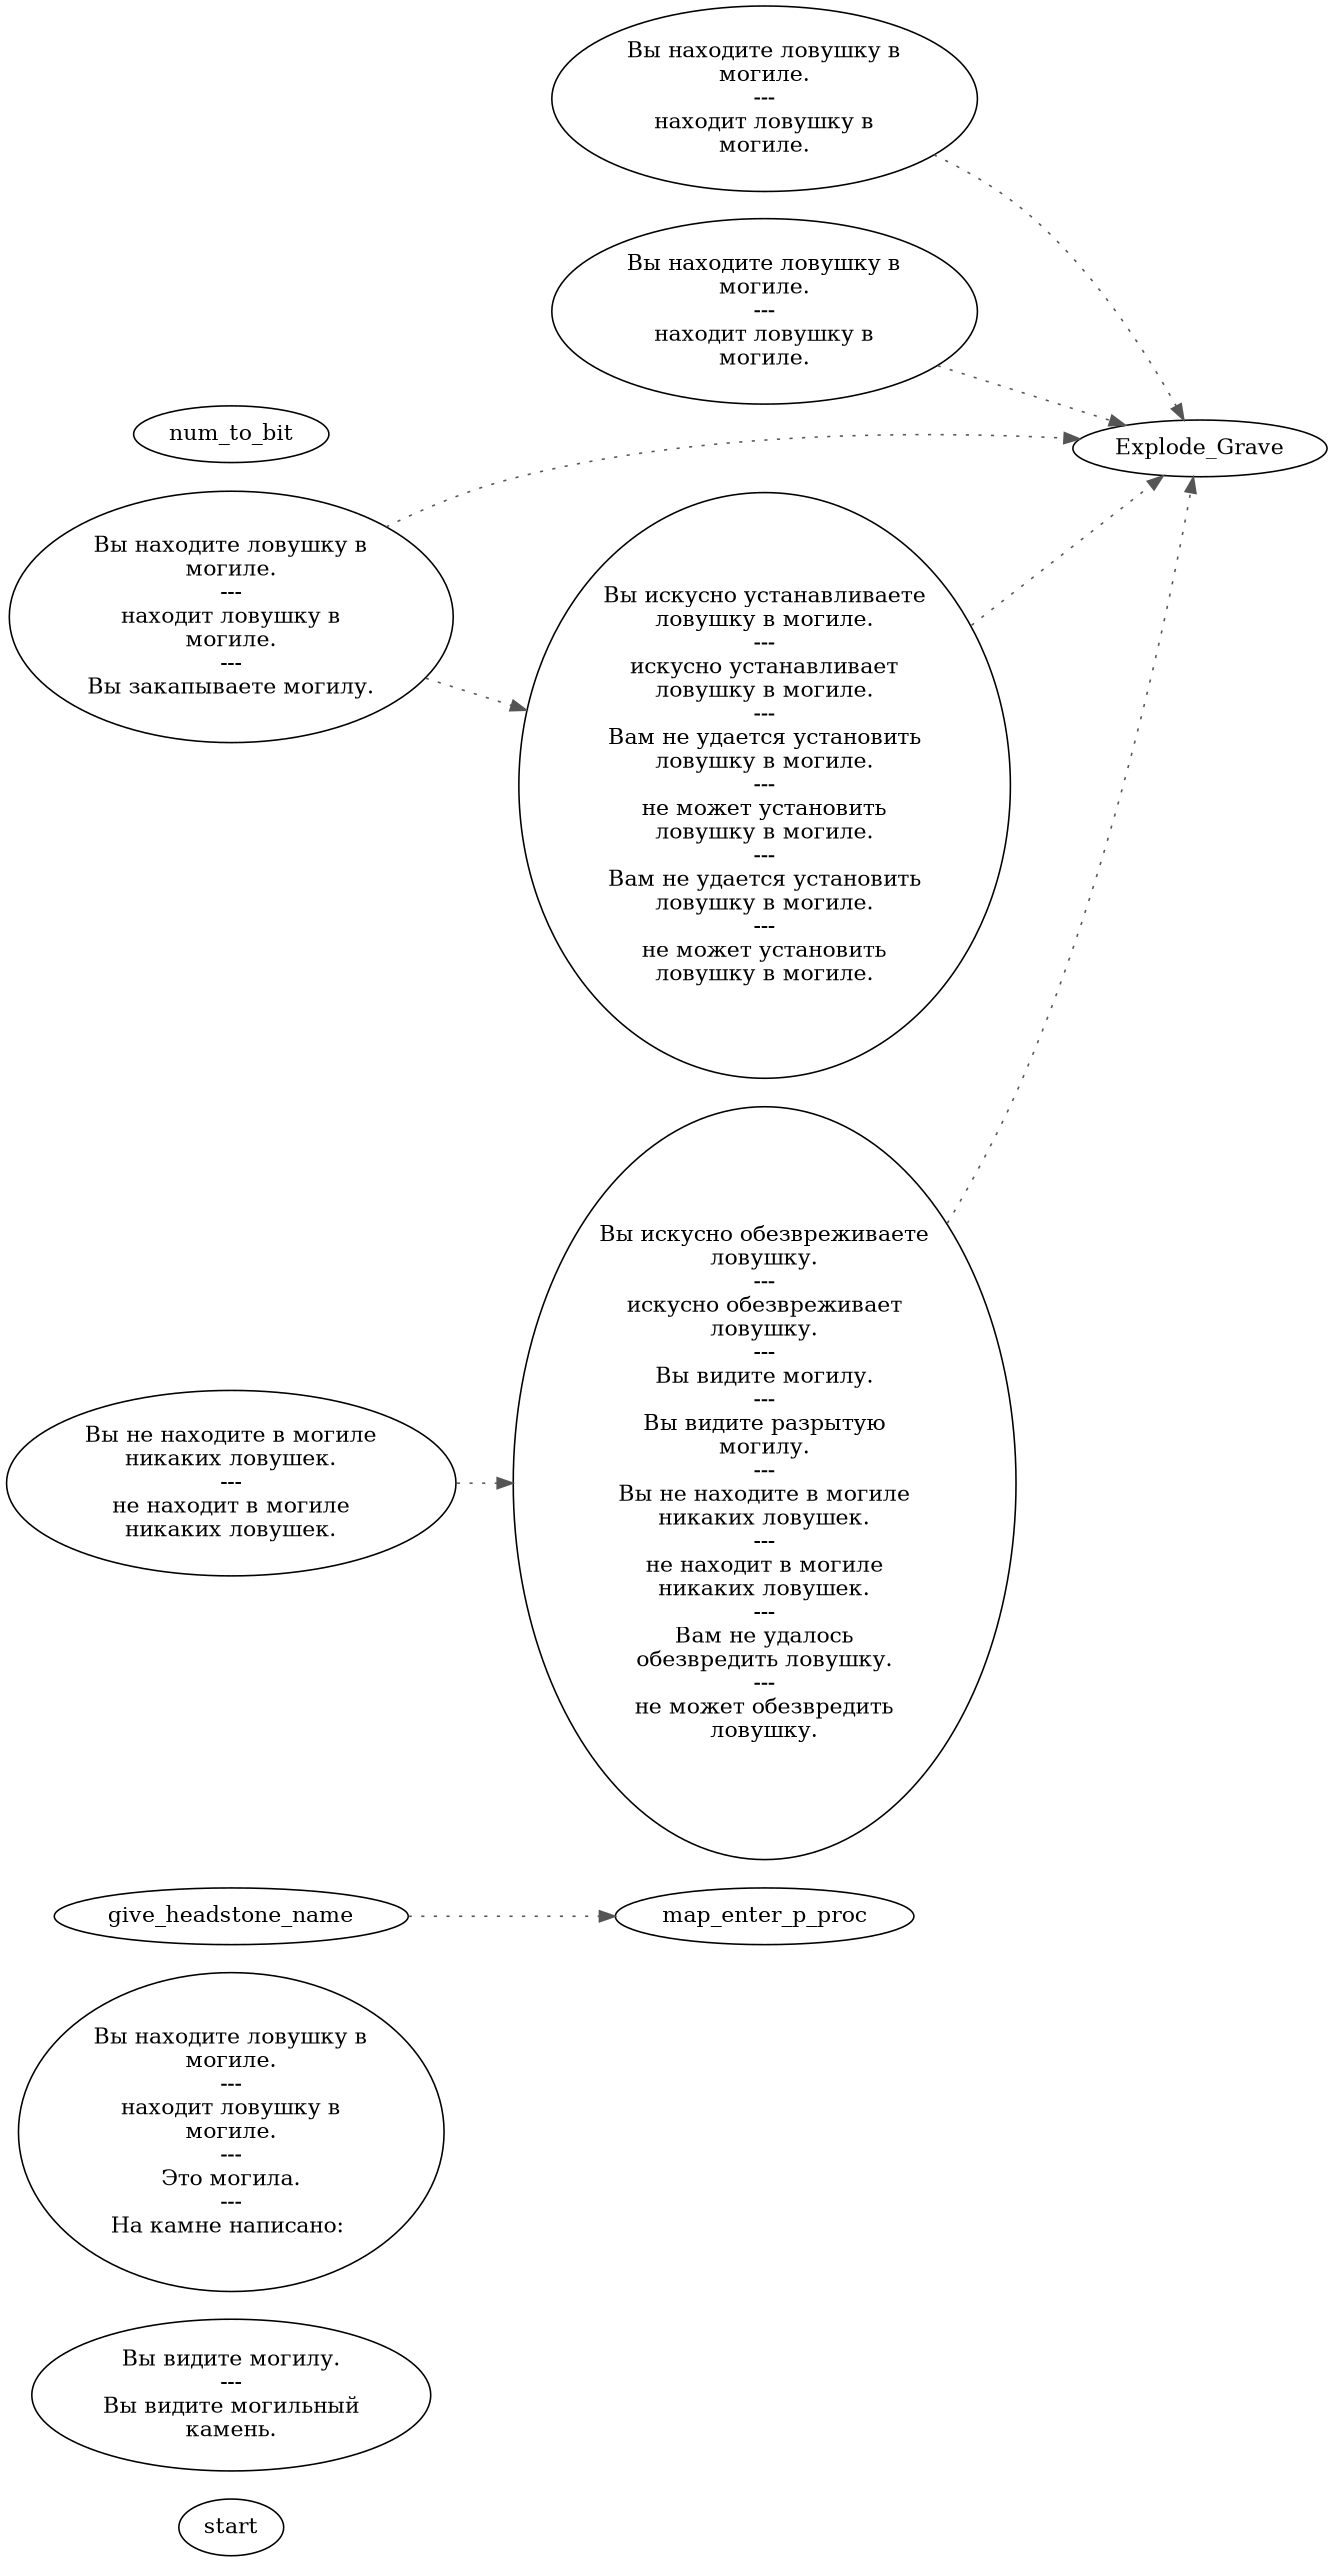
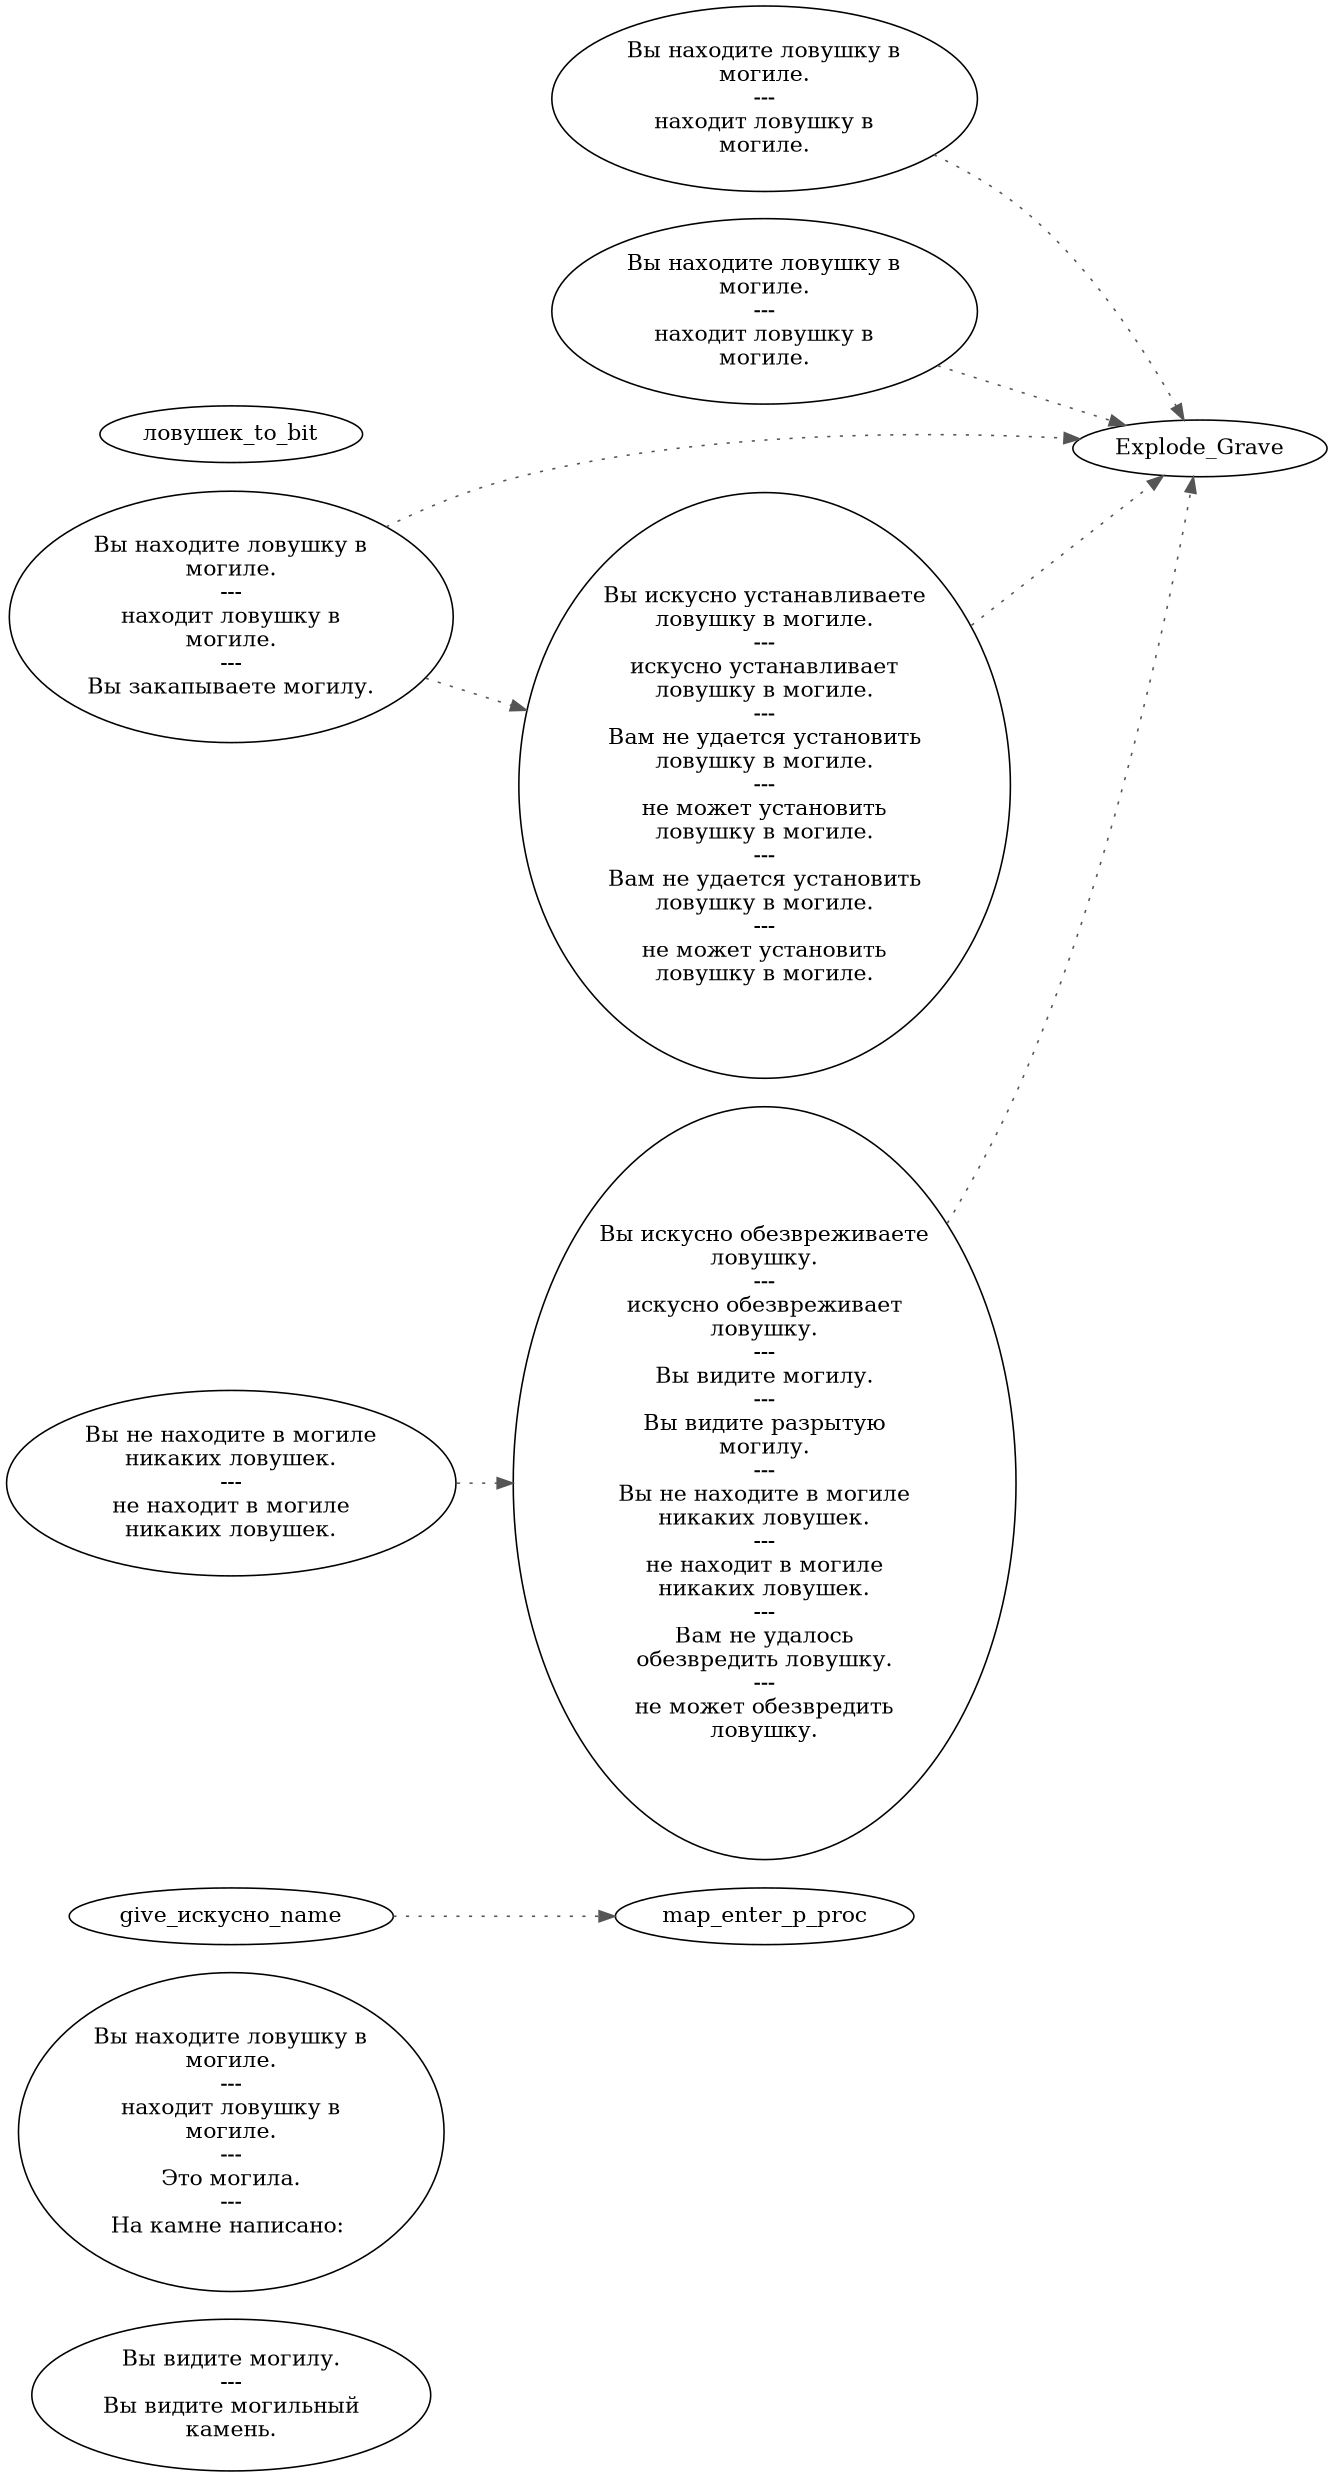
node "num_to_bit": label "num_to_bit" -> "ловушек_to_bit"
node "give_headstone_name": label "give_headstone_name" -> "give_искусно_name"
node "start": removed
